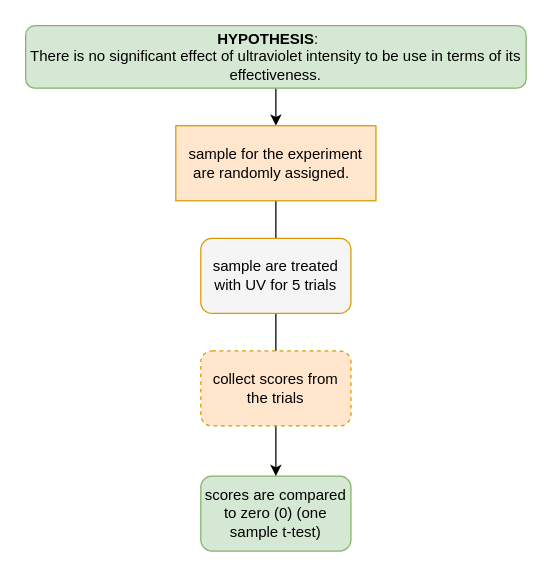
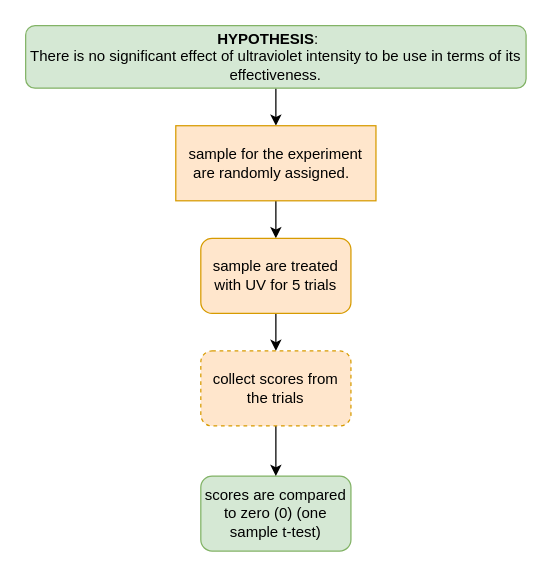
edge "sample for the experiment are randomly assigned." -- "sample are treated with UV for 5 trials": arrowhead none -> classic
node "sample are treated with UV for 5 trials": fillcolor #f5f5f5 -> #ffe6cc
edge "sample are treated with UV for 5 trials" -- "collect scores from the trials": arrowhead none -> classic
